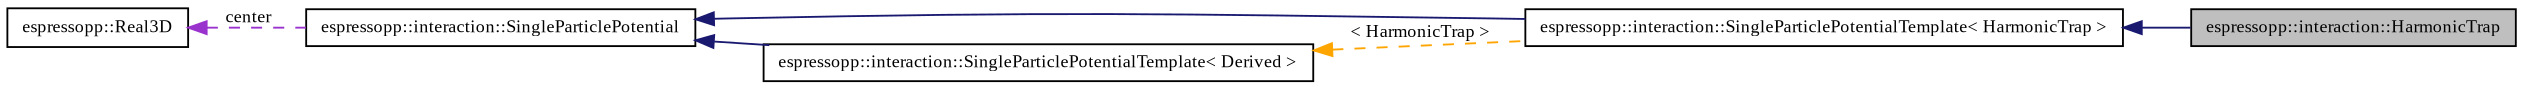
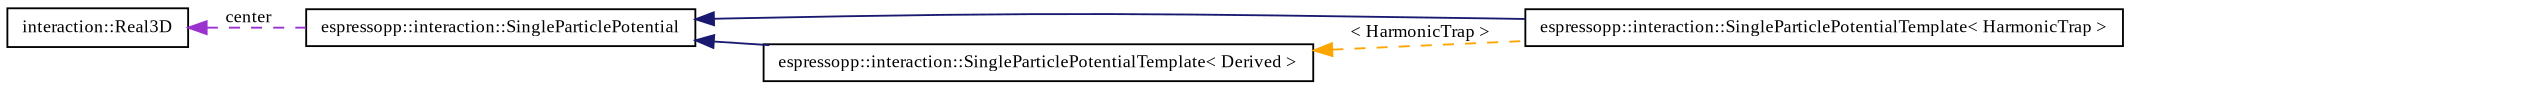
node "espressopp::Real3D": label "espressopp::Real3D" -> "interaction::Real3D"
node "espressopp::interaction::HarmonicTrap": removed
